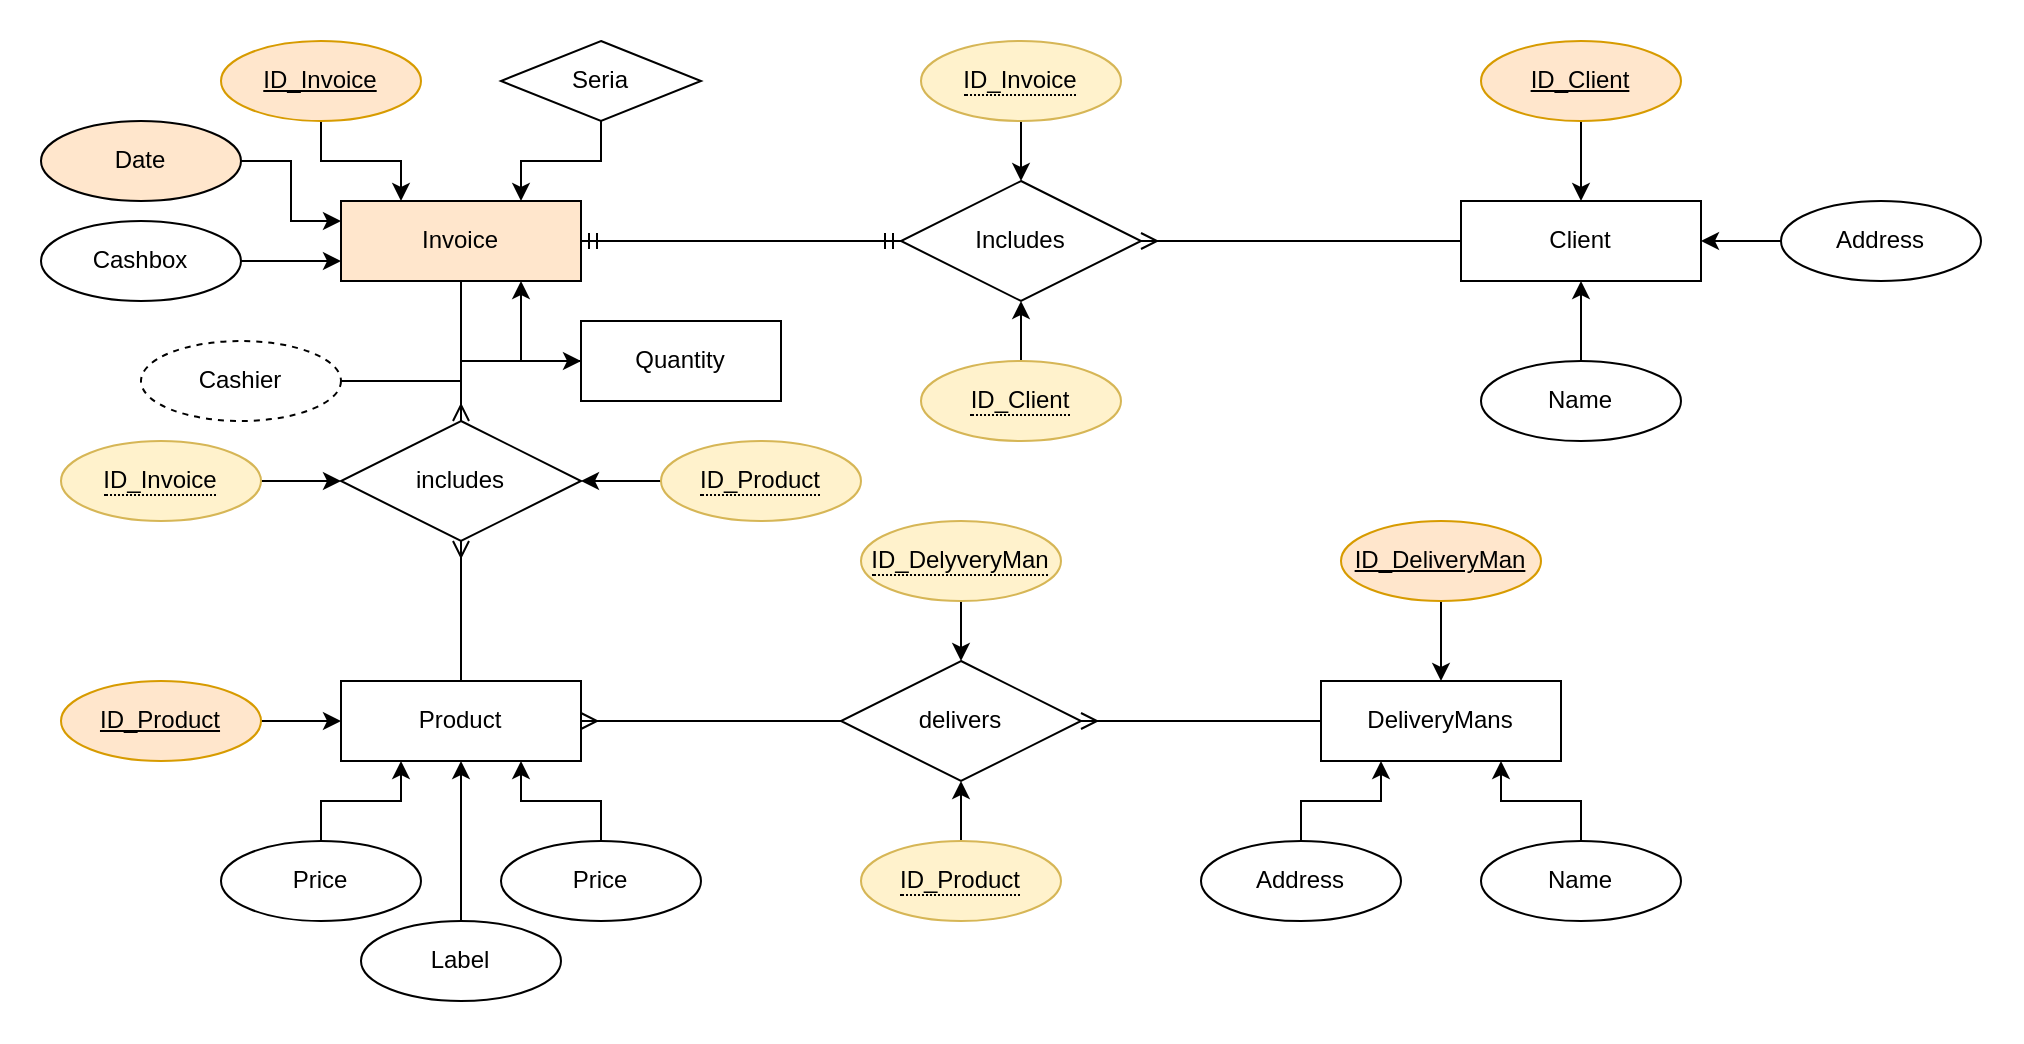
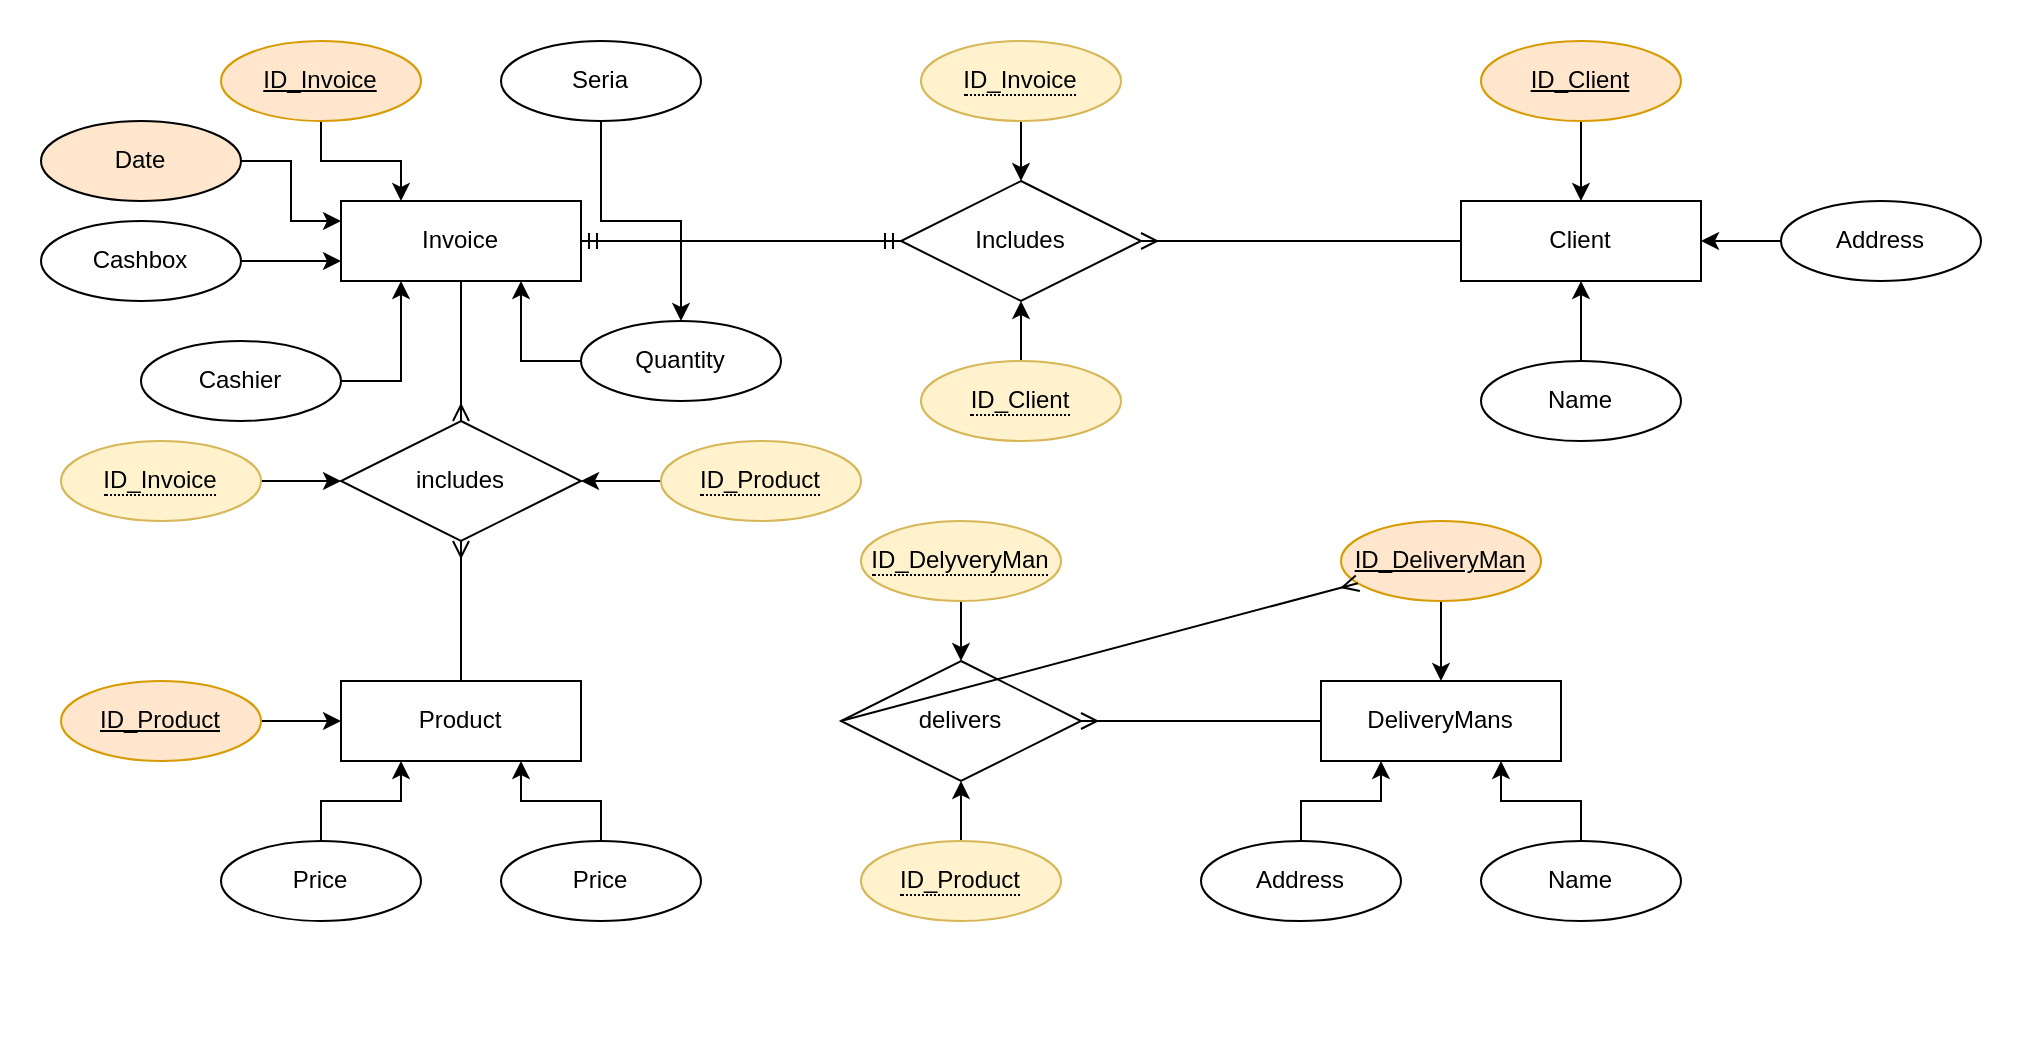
node "Seria": shape diamond -> ellipse
edge "Seria" -> "Invoice": now "Seria" -> "Quantity"
node "Invoice": fillcolor #ffe6cc -> #ffffff
node "Quantity": shape rectangle -> ellipse
node "Cashier": style dashed -> solid
edge "Cashier" -> "Quantity": now "Cashier" -> "Invoice"
edge "delivers" -> "Product": now "delivers" -> "ID_DeliveryMan"
edge "Label" -> "Product": removed
node "Label": removed
